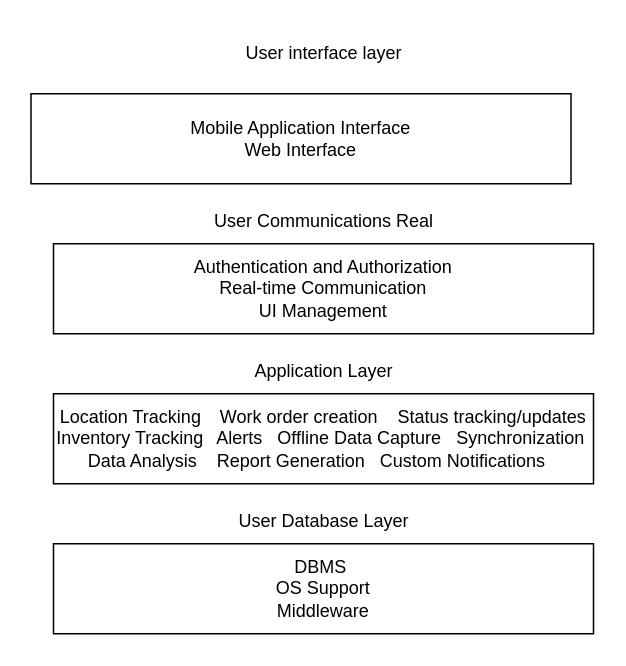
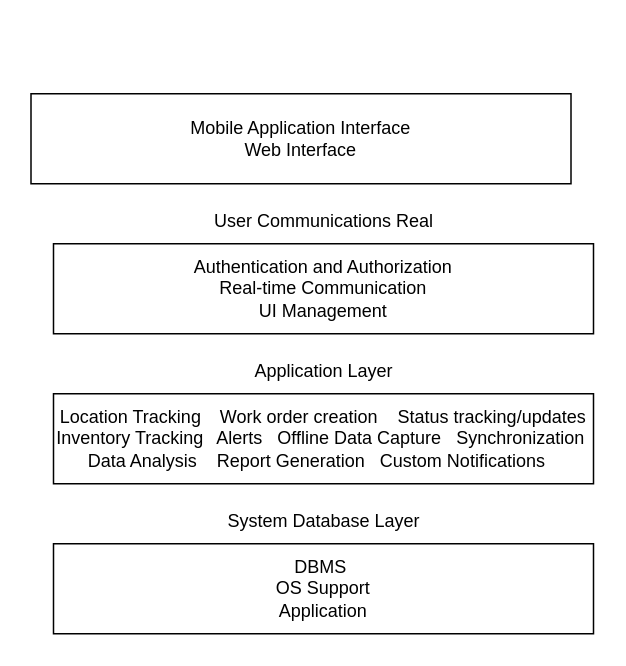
node "User interface layer": removed
node "User Database Layer": label "User Database Layer" -> "System Database Layer"
node "DBMS OS Support Middleware": label "DBMS OS Support Middleware" -> "DBMS OS Support Application"
